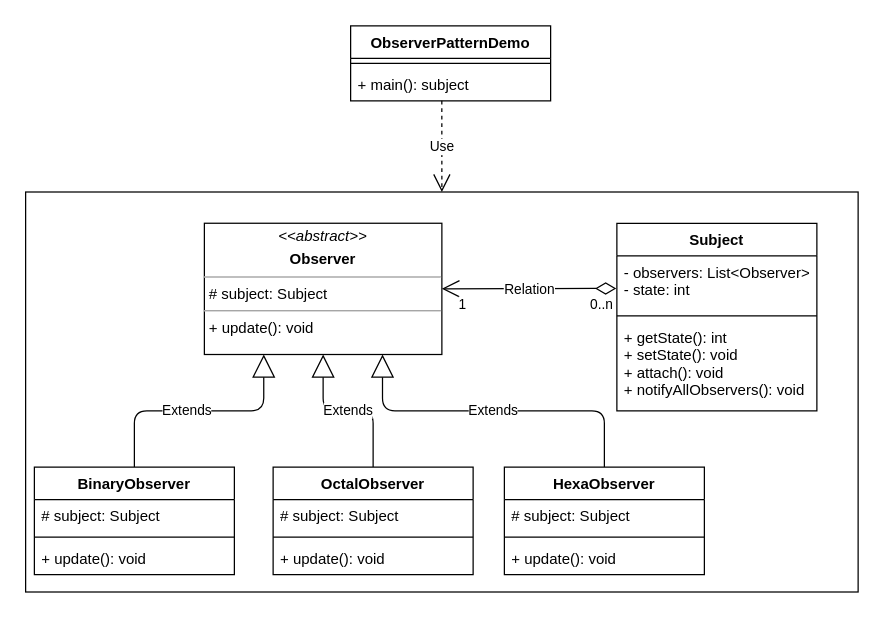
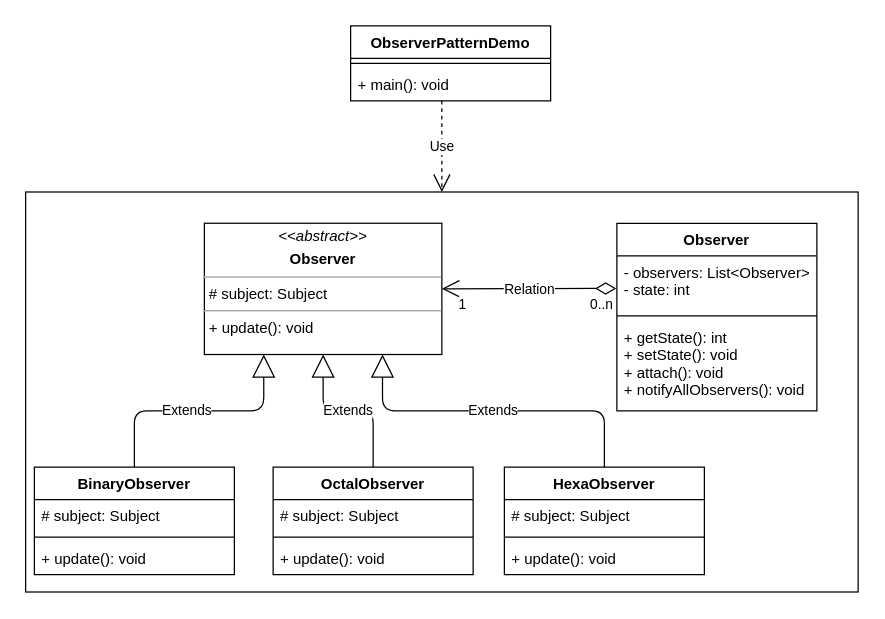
node "+ main(): subject": label "+ main(): subject" -> "+ main(): void"
node "Subject": label "Subject" -> "Observer"
